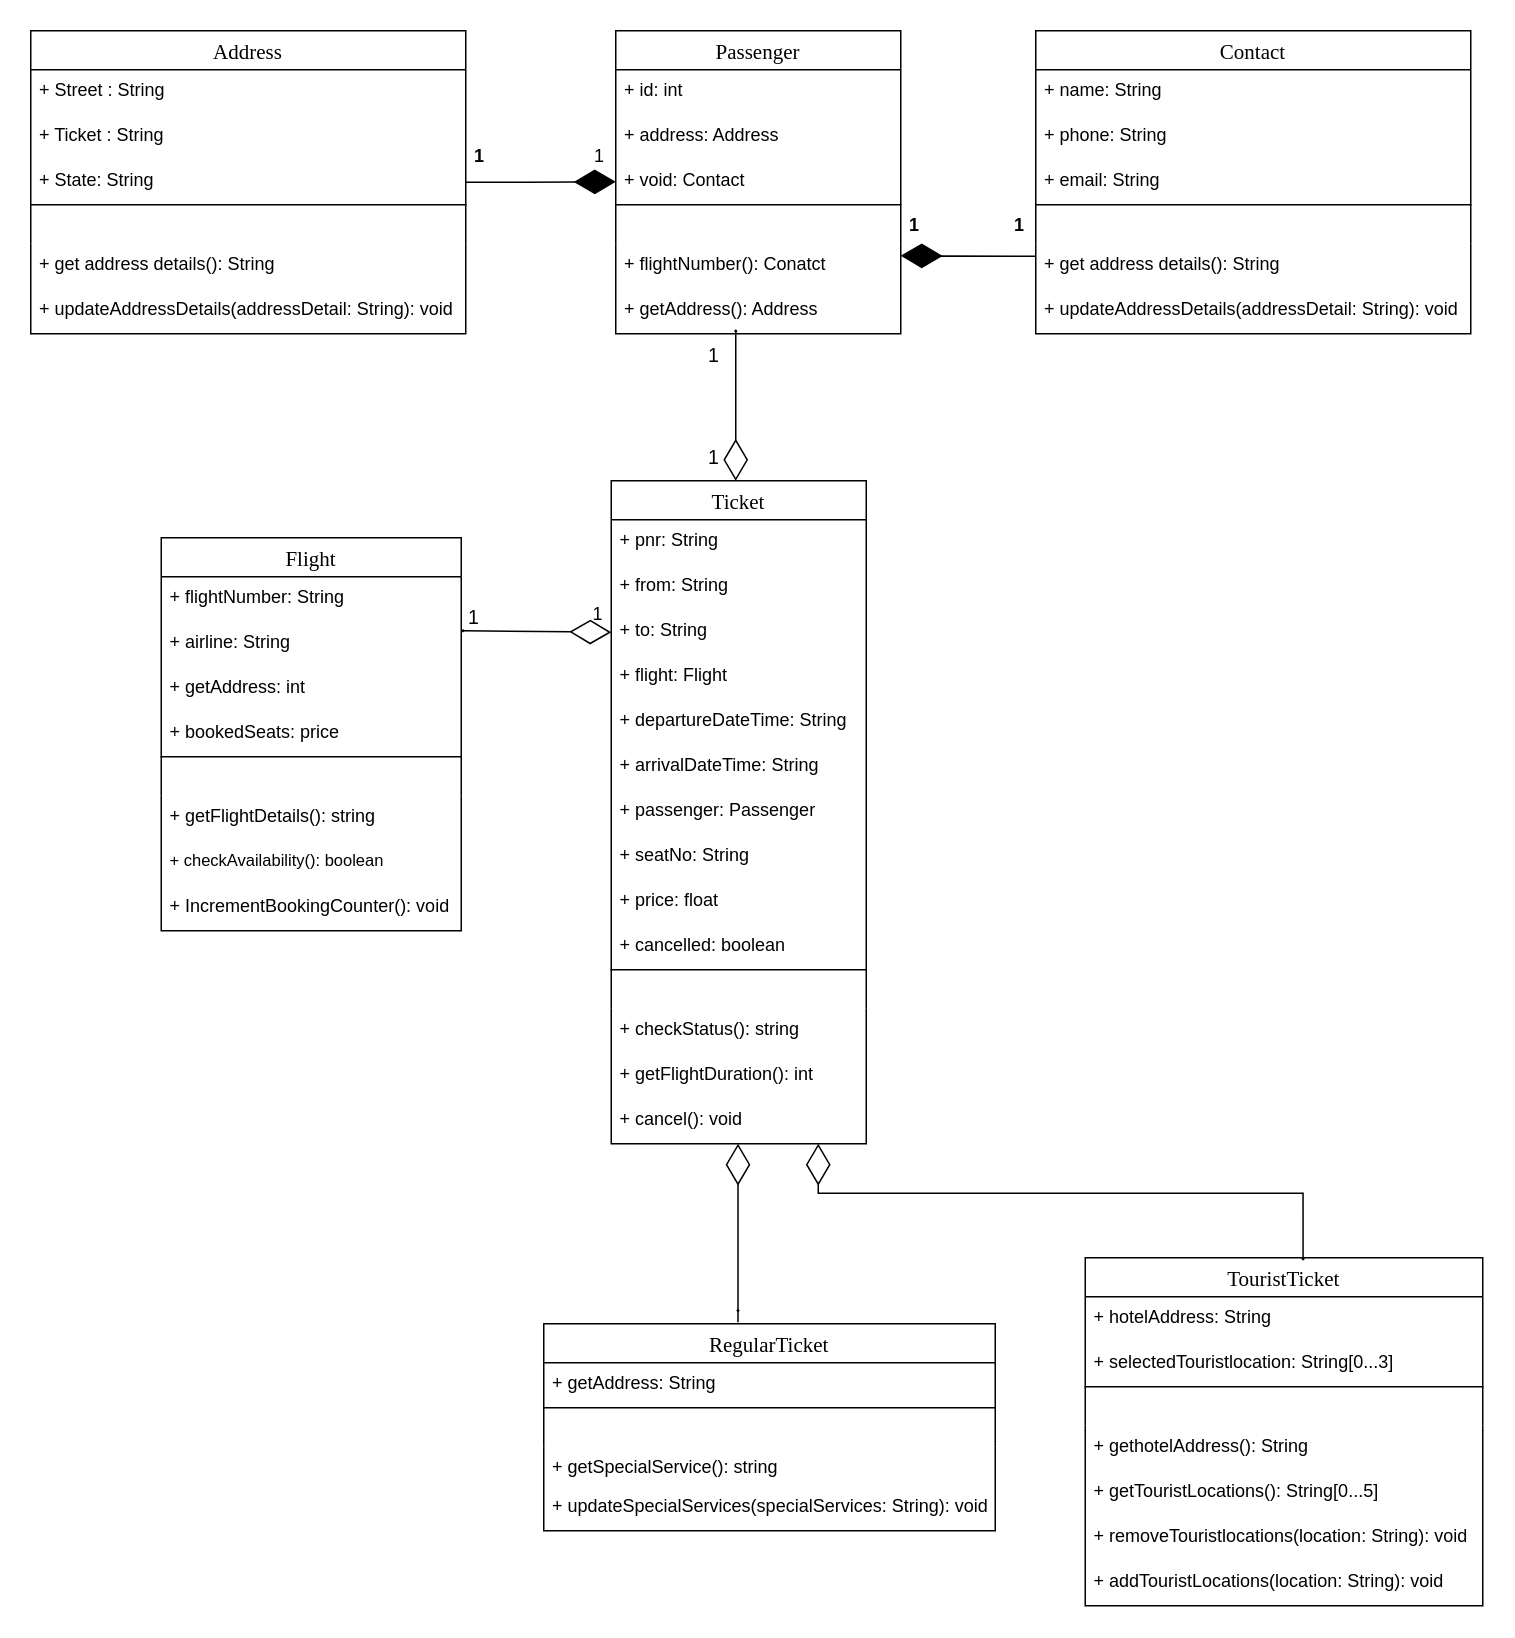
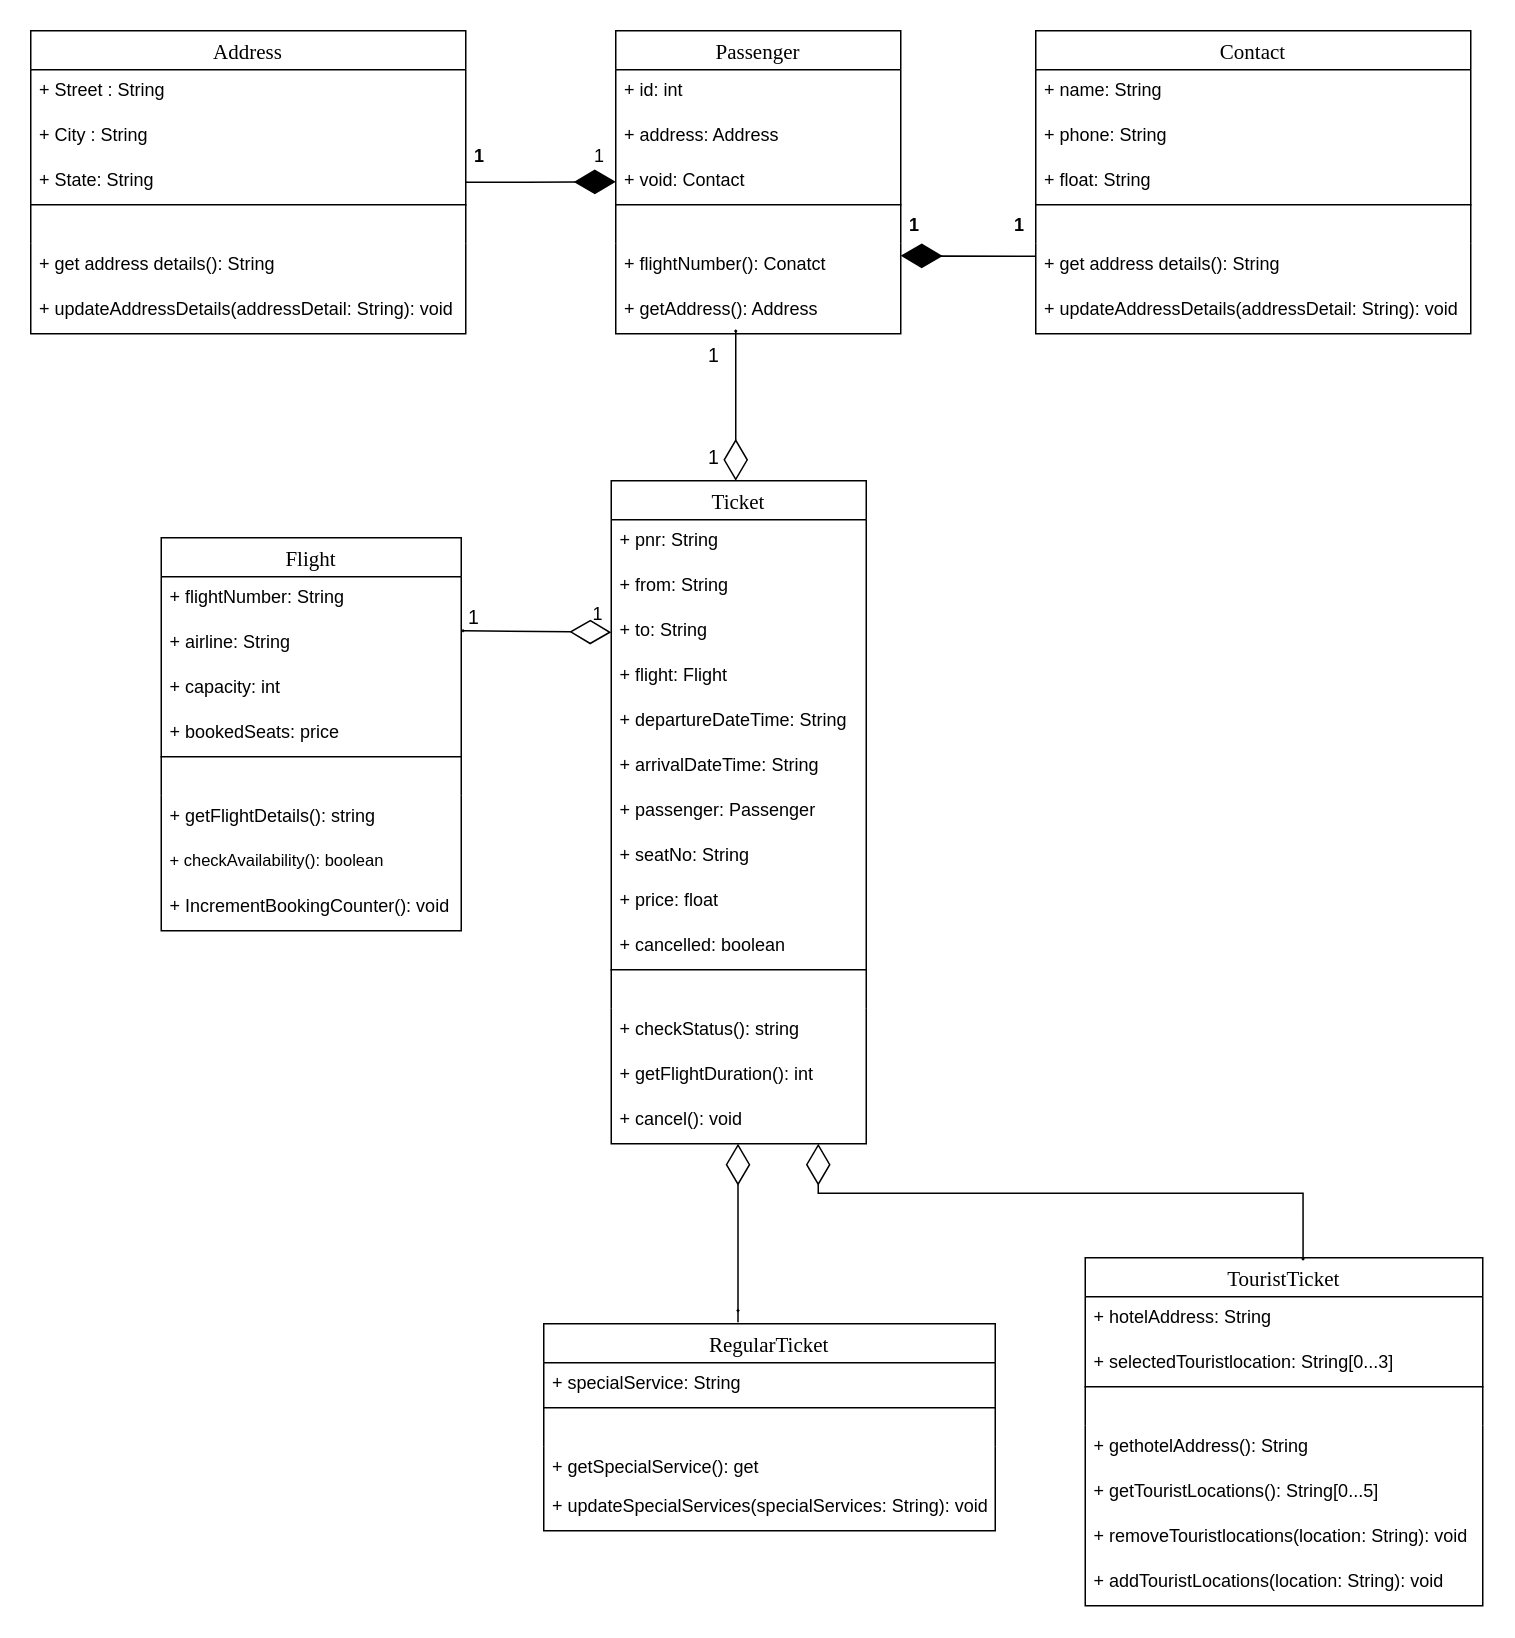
node "+ Ticket : String": label "+ Ticket : String" -> "+ City : String"
node "+ email: String": label "+ email: String" -> "+ float: String"
node "+ getAddress: int": label "+ getAddress: int" -> "+ capacity: int"
node "+ getAddress: String": label "+ getAddress: String" -> "+ specialService: String"
node "+ getSpecialService(): string": label "+ getSpecialService(): string" -> "+ getSpecialService(): get"
